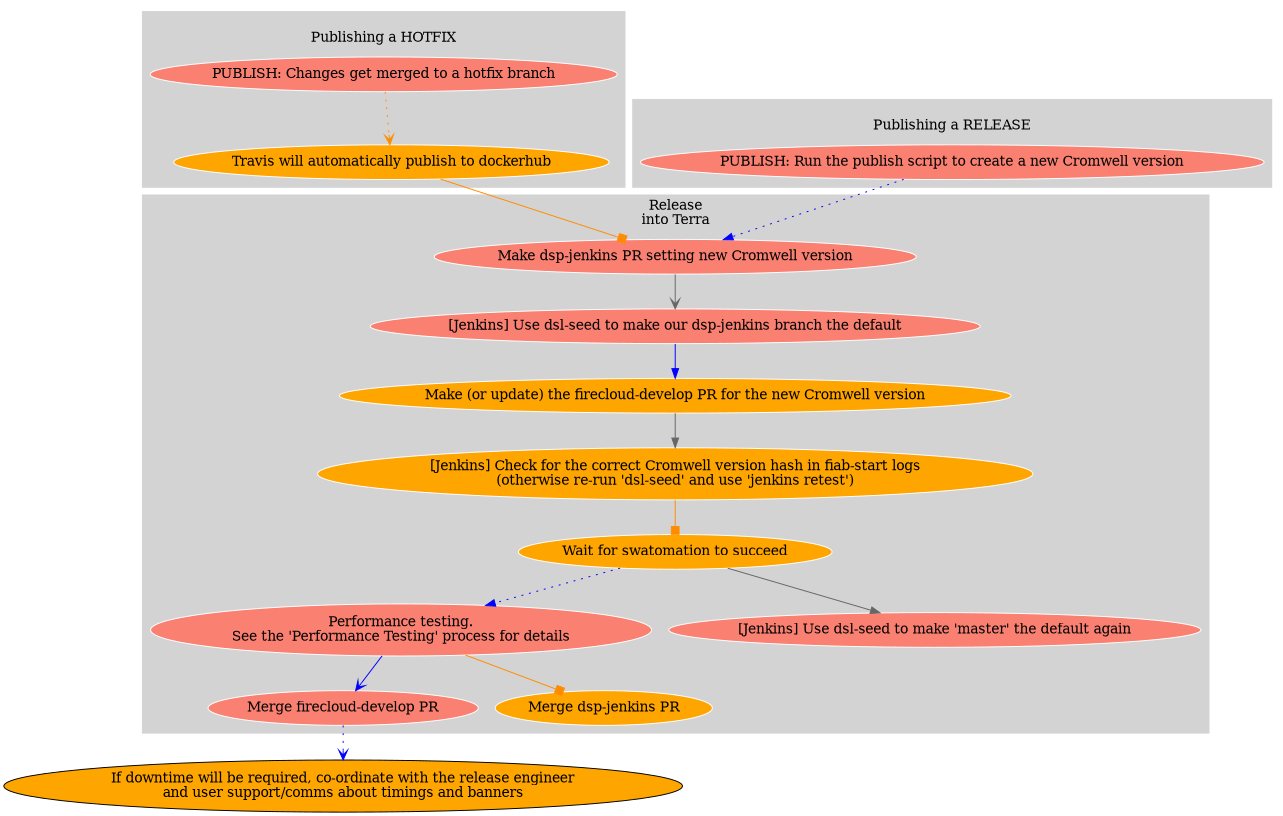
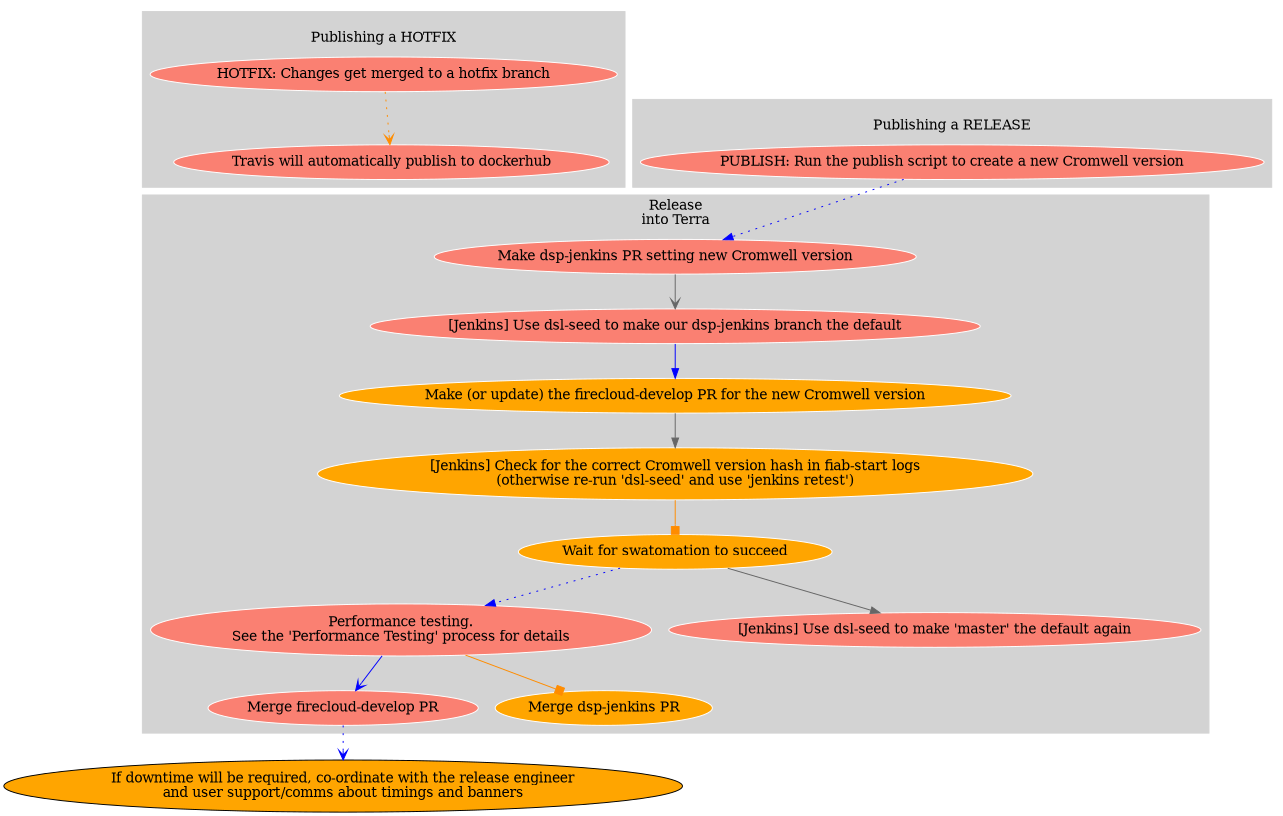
node "PUBLISH: Changes get merged to a hotfix branch": label "PUBLISH: Changes get merged to a hotfix branch" -> "HOTFIX: Changes get merged to a hotfix branch"
node "Travis will automatically publish to dockerhub": fillcolor orange -> salmon
edge "Travis will automatically publish to dockerhub" -> "Make dsp-jenkins PR setting new Cromwell version": removed
